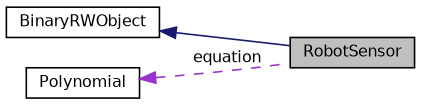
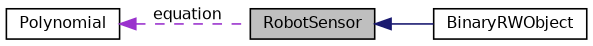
edge "RobotSensor" -> "BinaryRWObject": reversed
